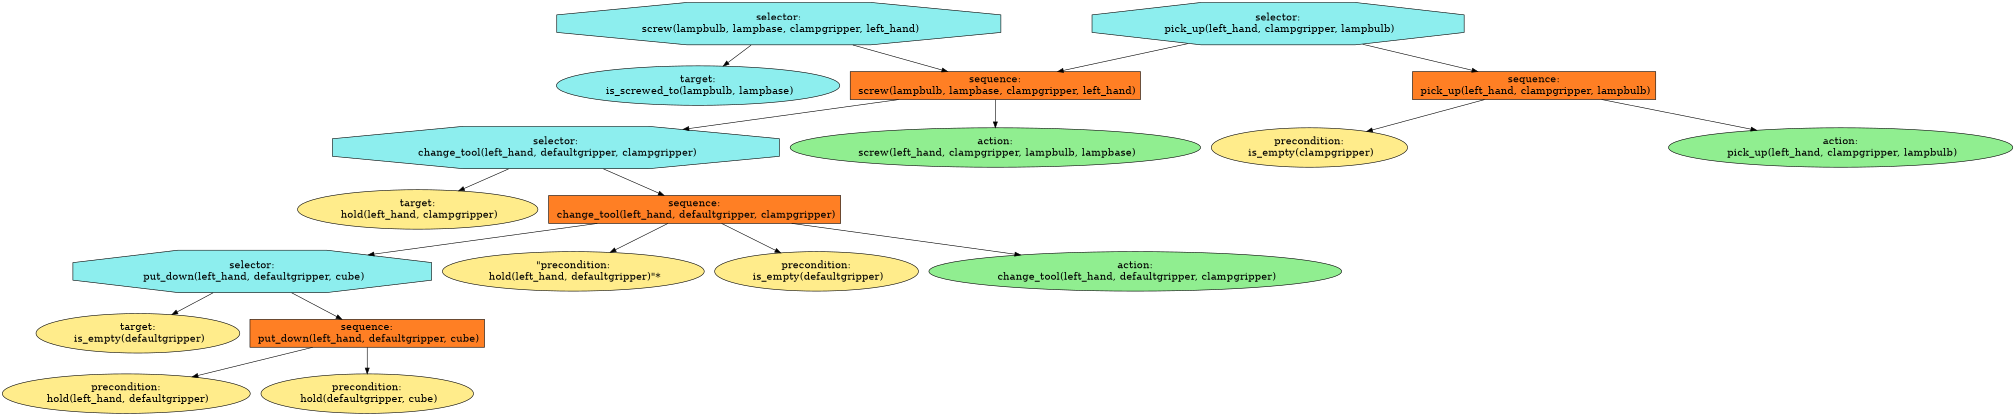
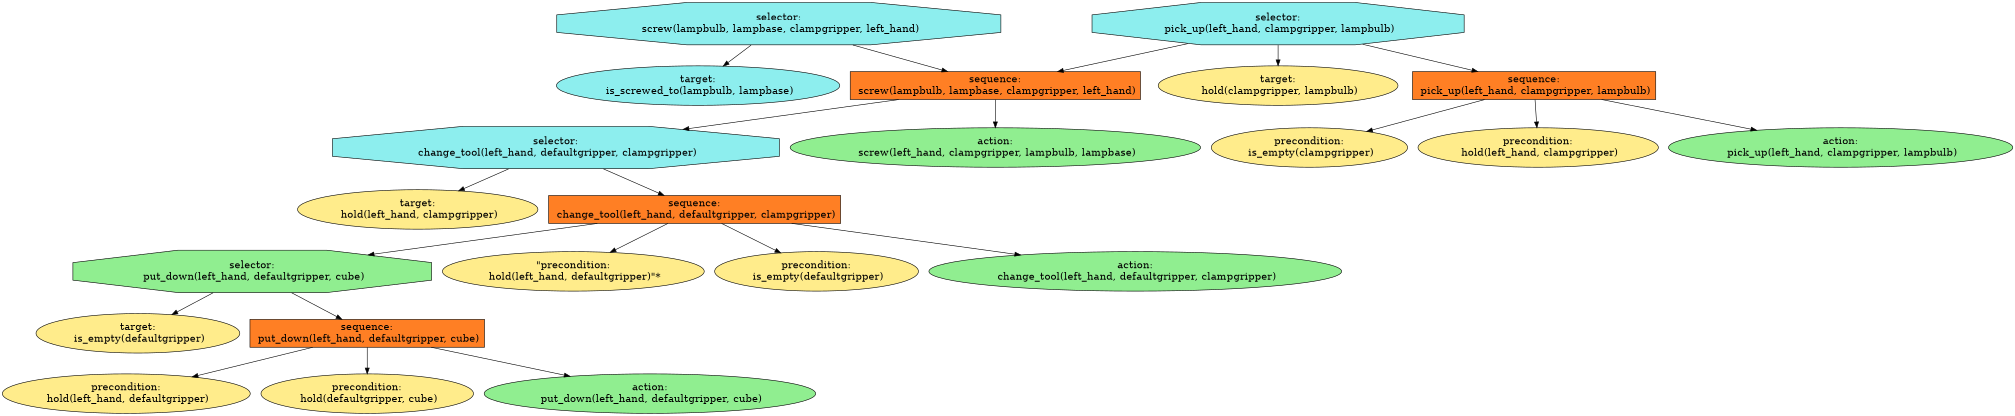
node "target: hold(clampgripper, lampbulb)": added
node "precondition: hold(left_hand, clampgripper)": added
node "selector: put_down(left_hand, defaultgripper, cube)": fillcolor darkslategray2 -> lightgreen
node "action: put_down(left_hand, defaultgripper, cube)": added
